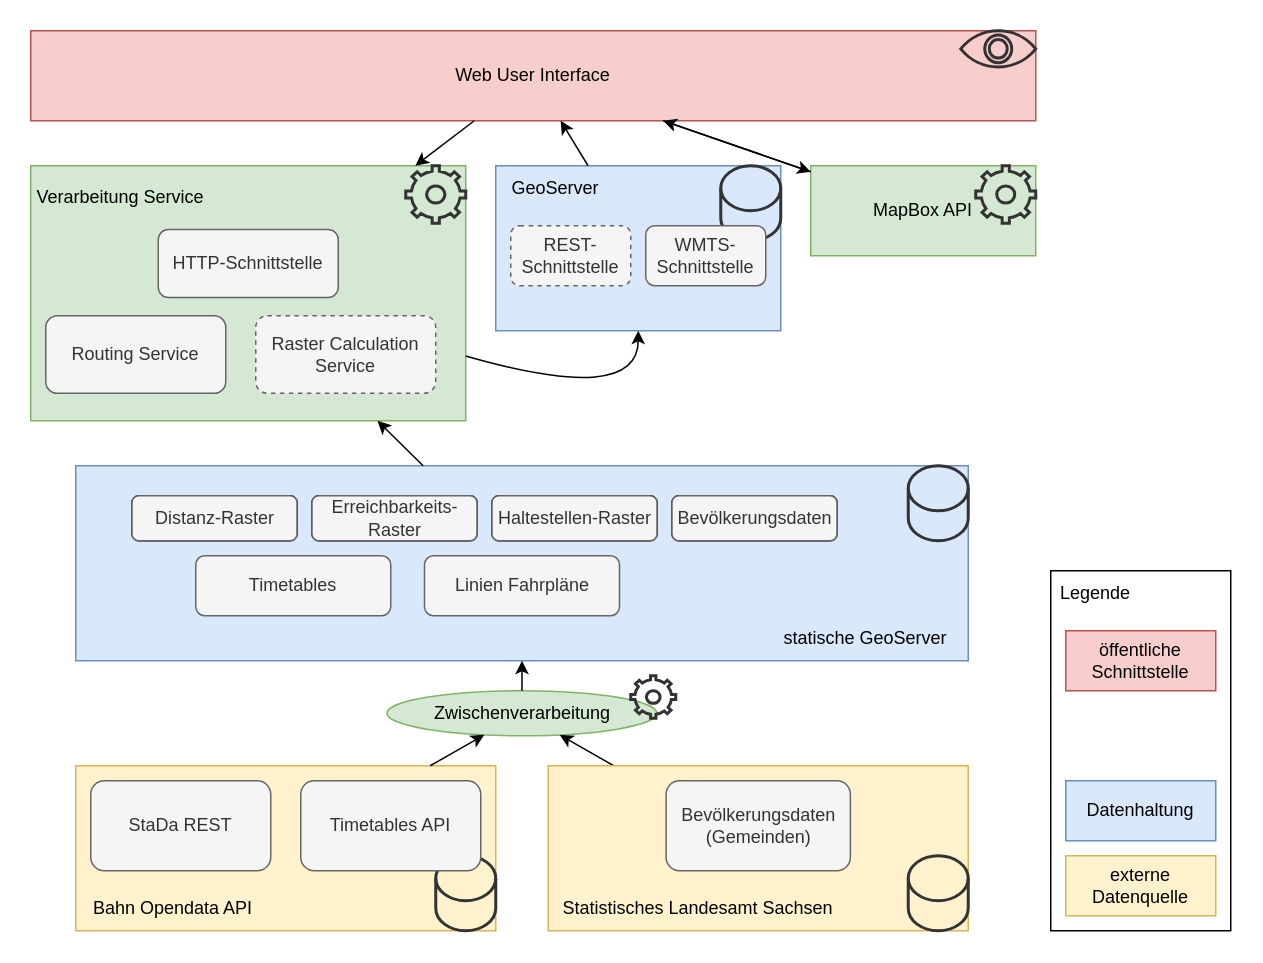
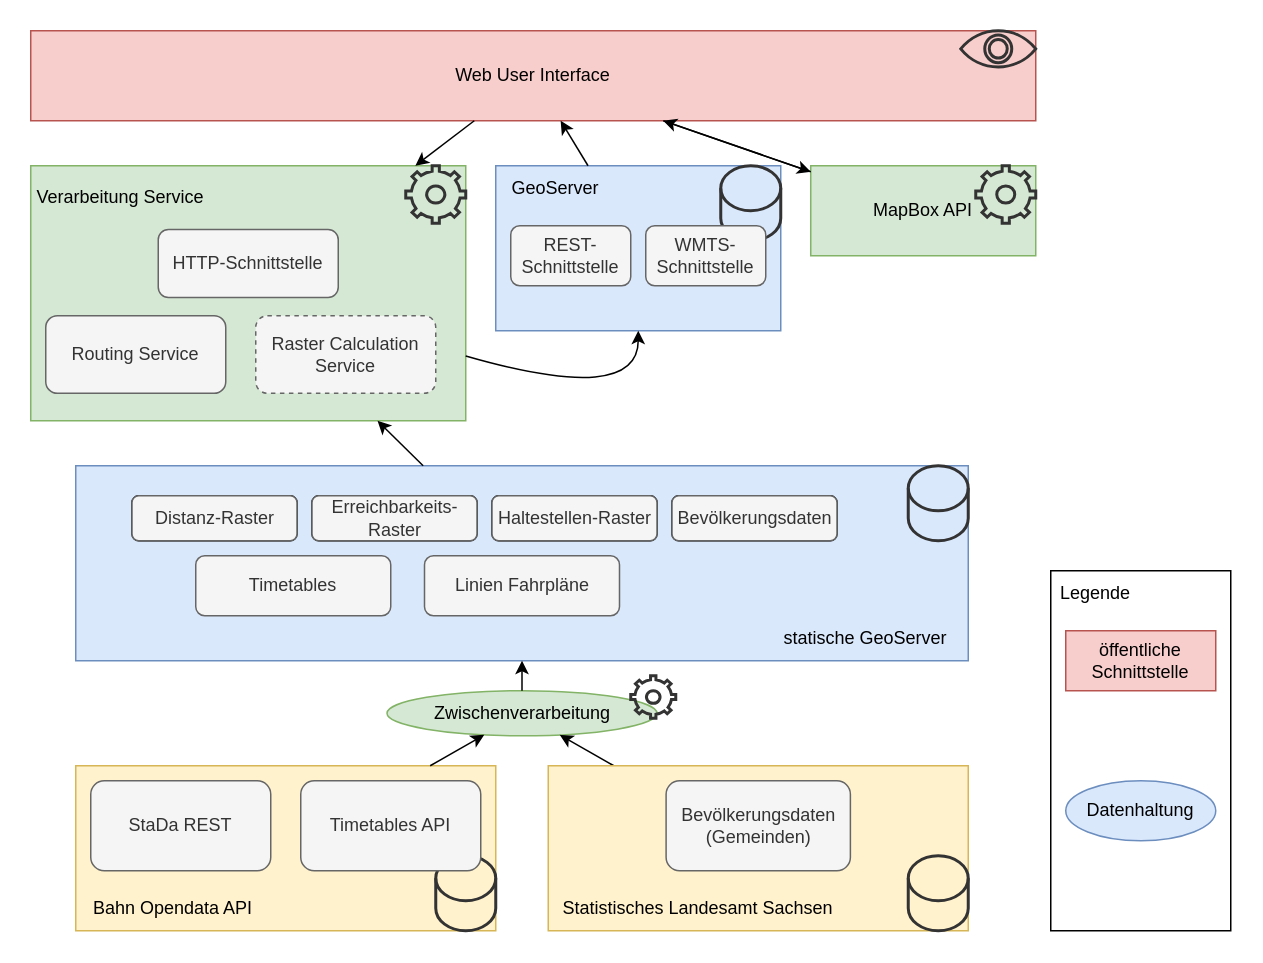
node "REST-Schnittstelle": style dashed -> solid
node "Datenhaltung": shape rectangle -> ellipse
node "externe Datenquelle": removed
